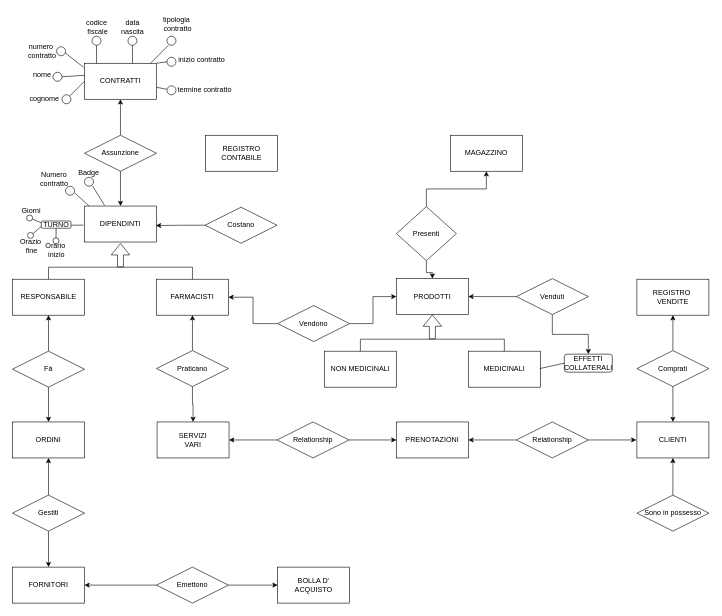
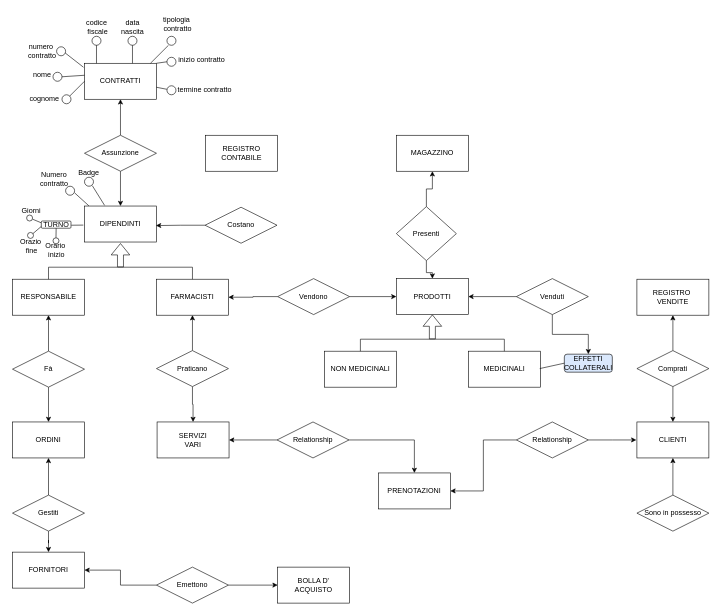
node "MAGAZZINO": moved (486, 153) -> (432, 153)
node "Vendono": moved (314, 324) -> (314, 297)
node "EFFETTI COLLATERALI": fillcolor #ffffff -> #dae8fc
node "PRENOTAZIONI": moved (432, 440) -> (414, 491)
node "FORNITORI": moved (48, 585) -> (48, 570)
